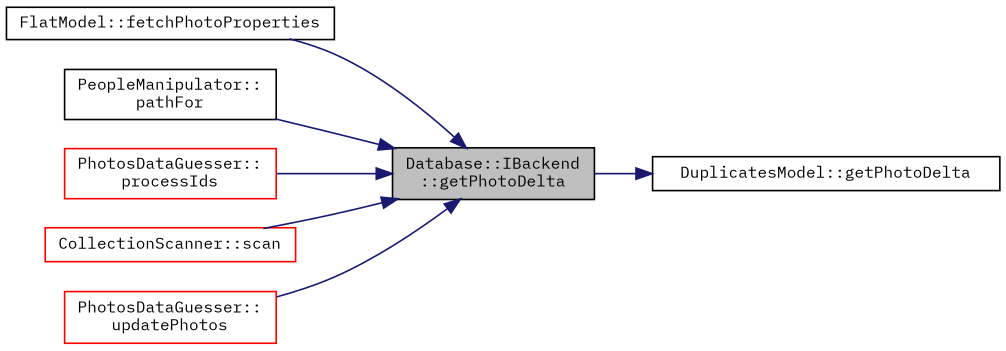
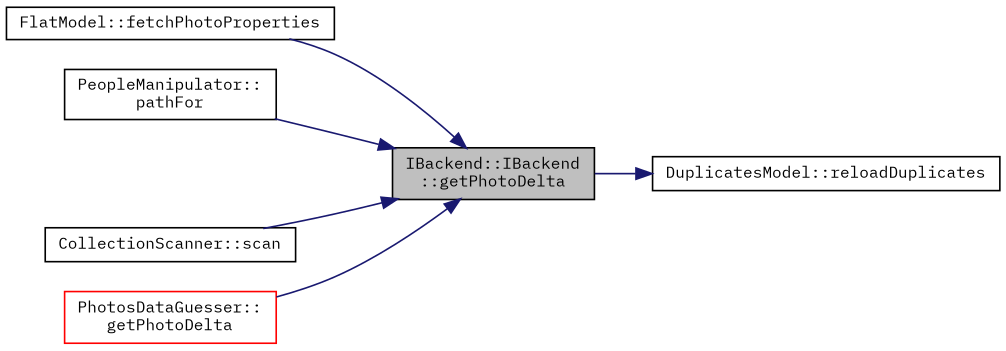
node "PhotosDataGuesser:: processIds": removed
node "Database::IBackend ::getPhotoDelta": label "Database::IBackend ::getPhotoDelta" -> "IBackend::IBackend ::getPhotoDelta"
node "DuplicatesModel::getPhotoDelta": label "DuplicatesModel::getPhotoDelta" -> "DuplicatesModel::reloadDuplicates"
node "CollectionScanner::scan": color red -> black
node "PhotosDataGuesser:: updatePhotos": label "PhotosDataGuesser:: updatePhotos" -> "PhotosDataGuesser:: getPhotoDelta"
